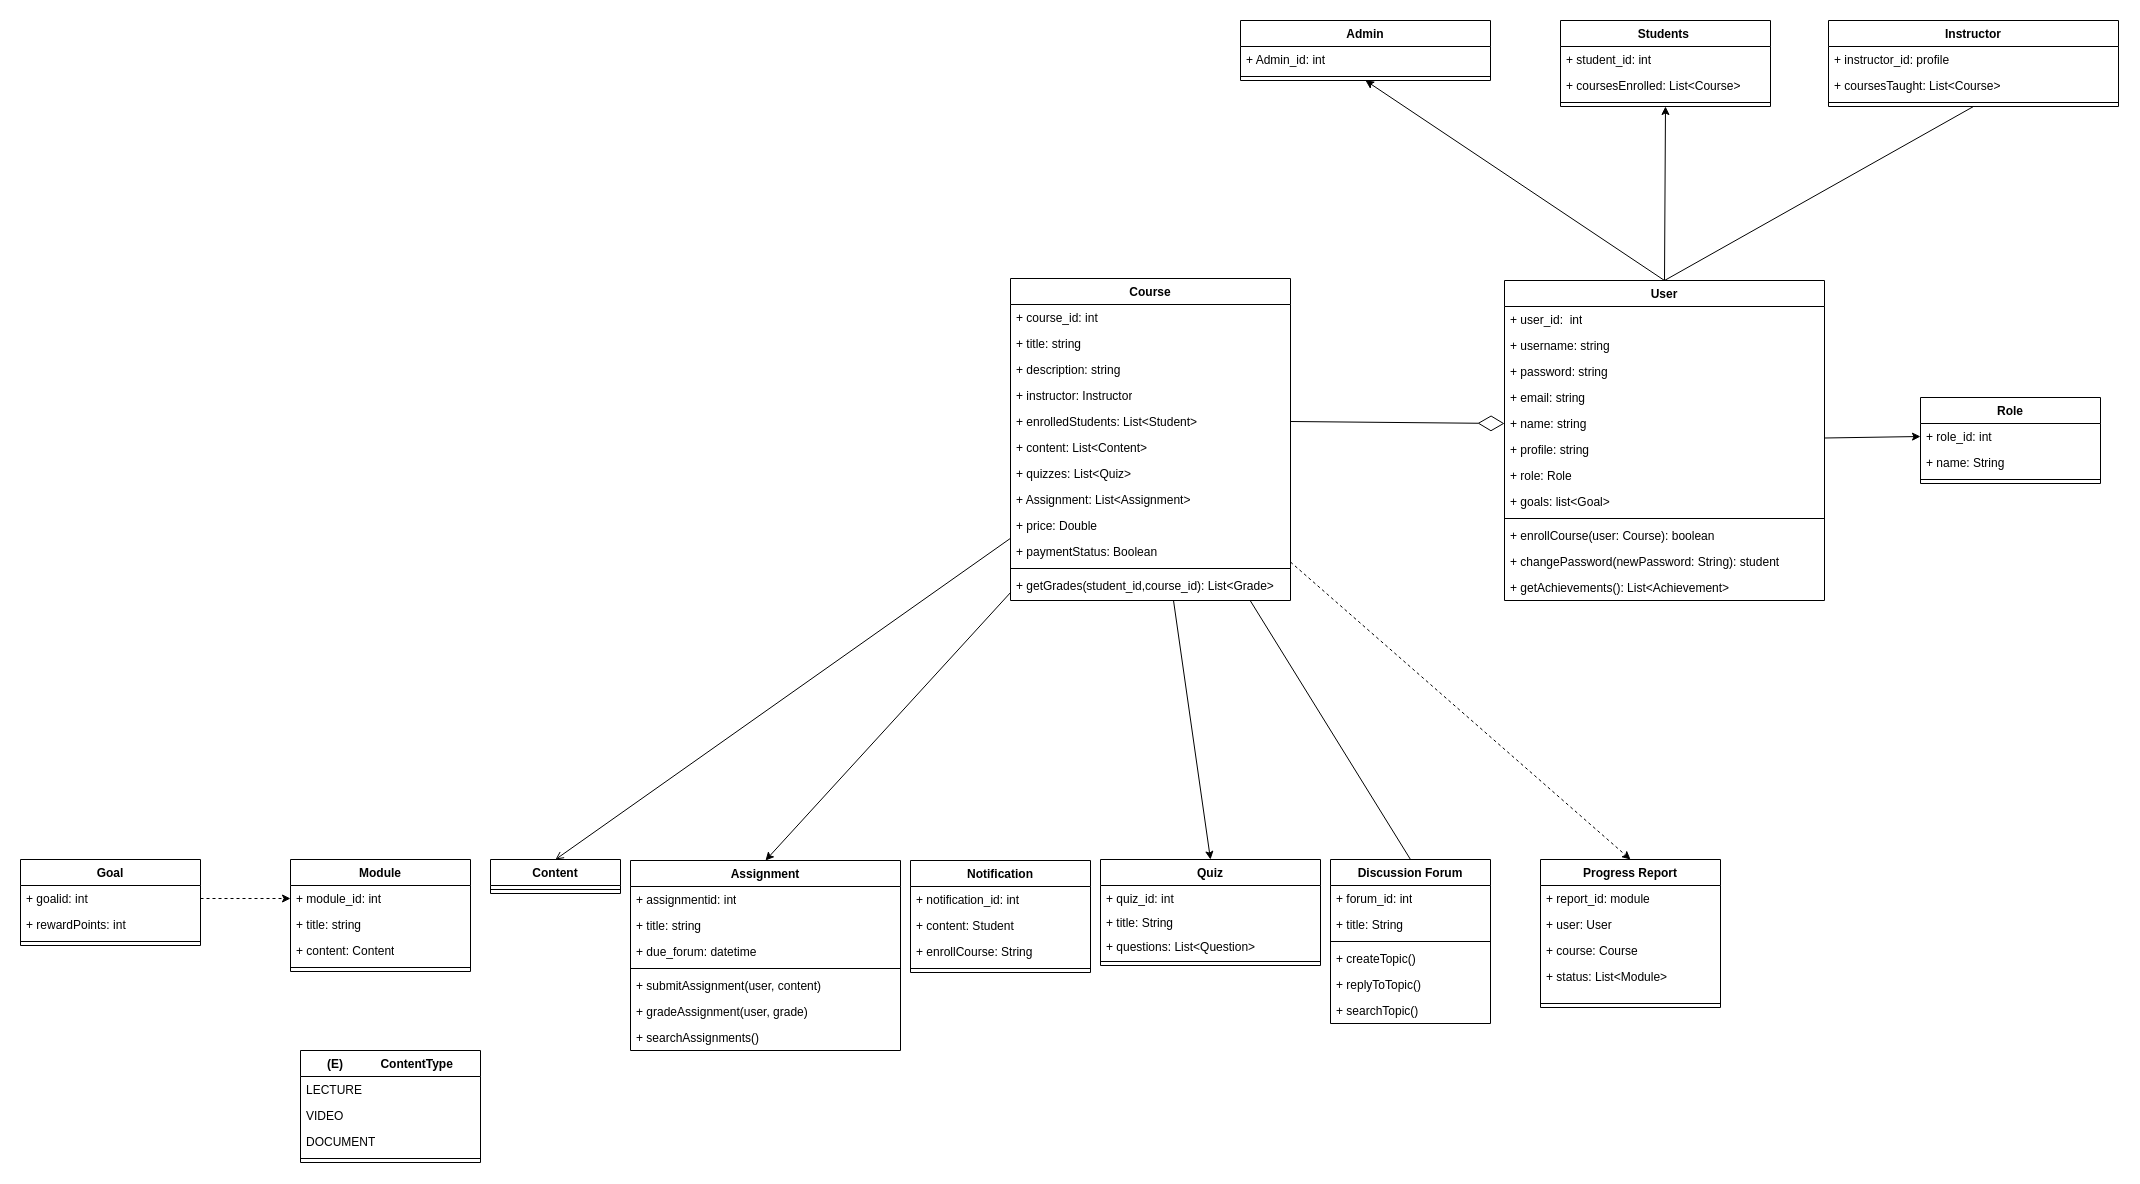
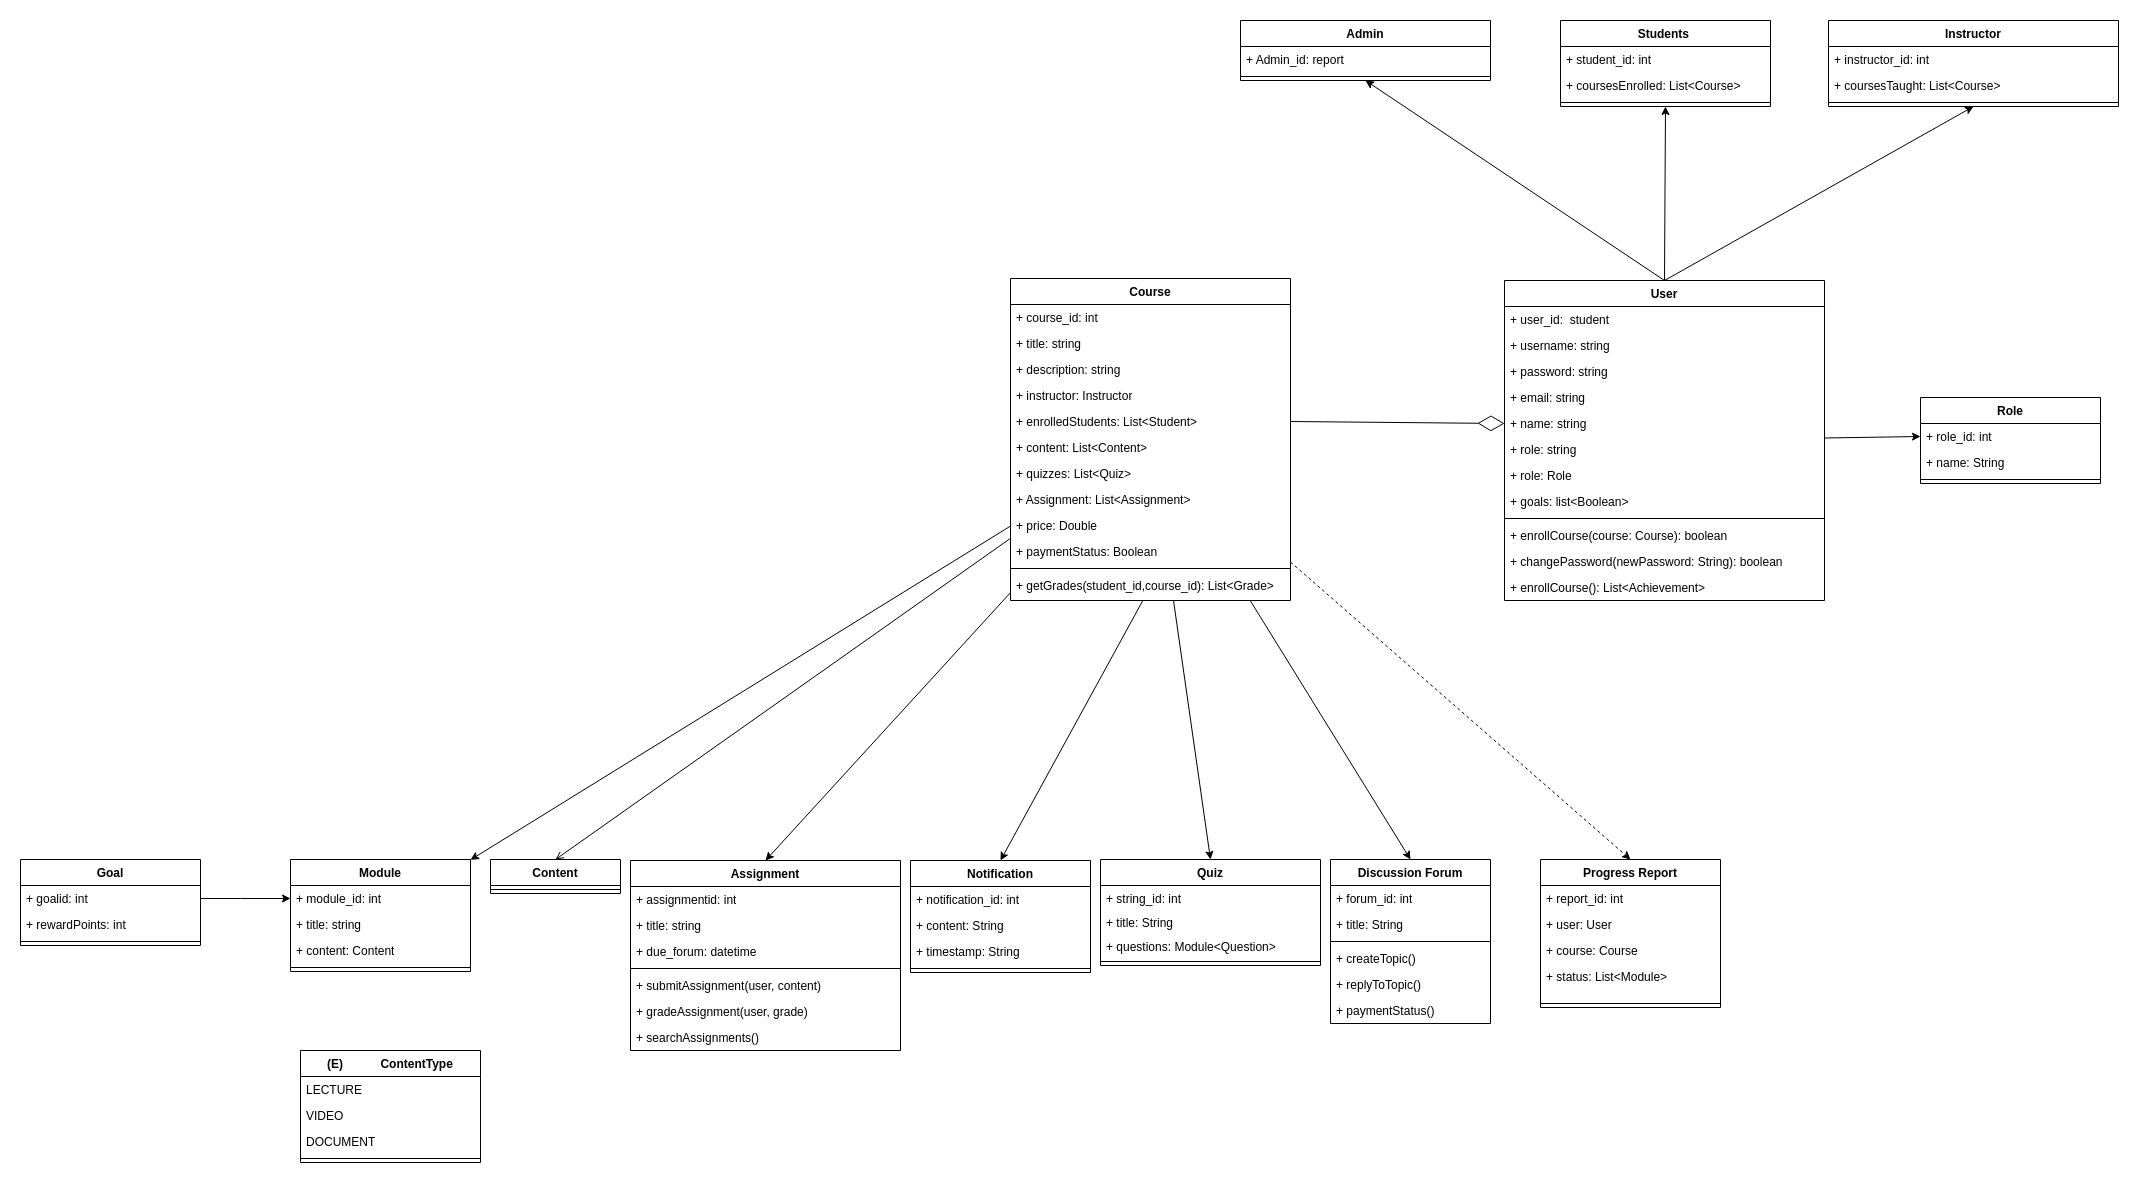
node "+ Admin_id: int": label "+ Admin_id: int" -> "+ Admin_id: report"
node "+ instructor_id: profile": label "+ instructor_id: profile" -> "+ instructor_id: int"
edge "Instructor" -- "User": arrowhead none -> classic
node "+ user_id: int": label "+ user_id: int" -> "+ user_id: student"
node "+ profile: string": label "+ profile: string" -> "+ role: string"
node "+ goals: list<Goal>": label "+ goals: list<Goal>" -> "+ goals: list<Boolean>"
node "+ enrollCourse(user: Course): boolean": label "+ enrollCourse(user: Course): boolean" -> "+ enrollCourse(course: Course): boolean"
node "+ changePassword(newPassword: String): student": label "+ changePassword(newPassword: String): student" -> "+ changePassword(newPassword: String): boolean"
node "+ getAchievements(): List<Achievement>": label "+ getAchievements(): List<Achievement>" -> "+ enrollCourse(): List<Achievement>"
edge "Course" -> "Module": added
edge "+ getGrades(student_id,course_id): List<Grade>" -> "Notification": added
edge "Course" -- "Discussion Forum": arrowhead none -> classic
edge "Goal" -> "+ module_id: int": style dashed -> solid
node "+ quiz_id: int": label "+ quiz_id: int" -> "+ string_id: int"
node "+ report_id: module": label "+ report_id: module" -> "+ report_id: int"
node "+ content: Student": label "+ content: Student" -> "+ content: String"
node "+ questions: List<Question>": label "+ questions: List<Question>" -> "+ questions: Module<Question>"
node "+ enrollCourse: String": label "+ enrollCourse: String" -> "+ timestamp: String"
node "+ searchTopic()": label "+ searchTopic()" -> "+ paymentStatus()"
